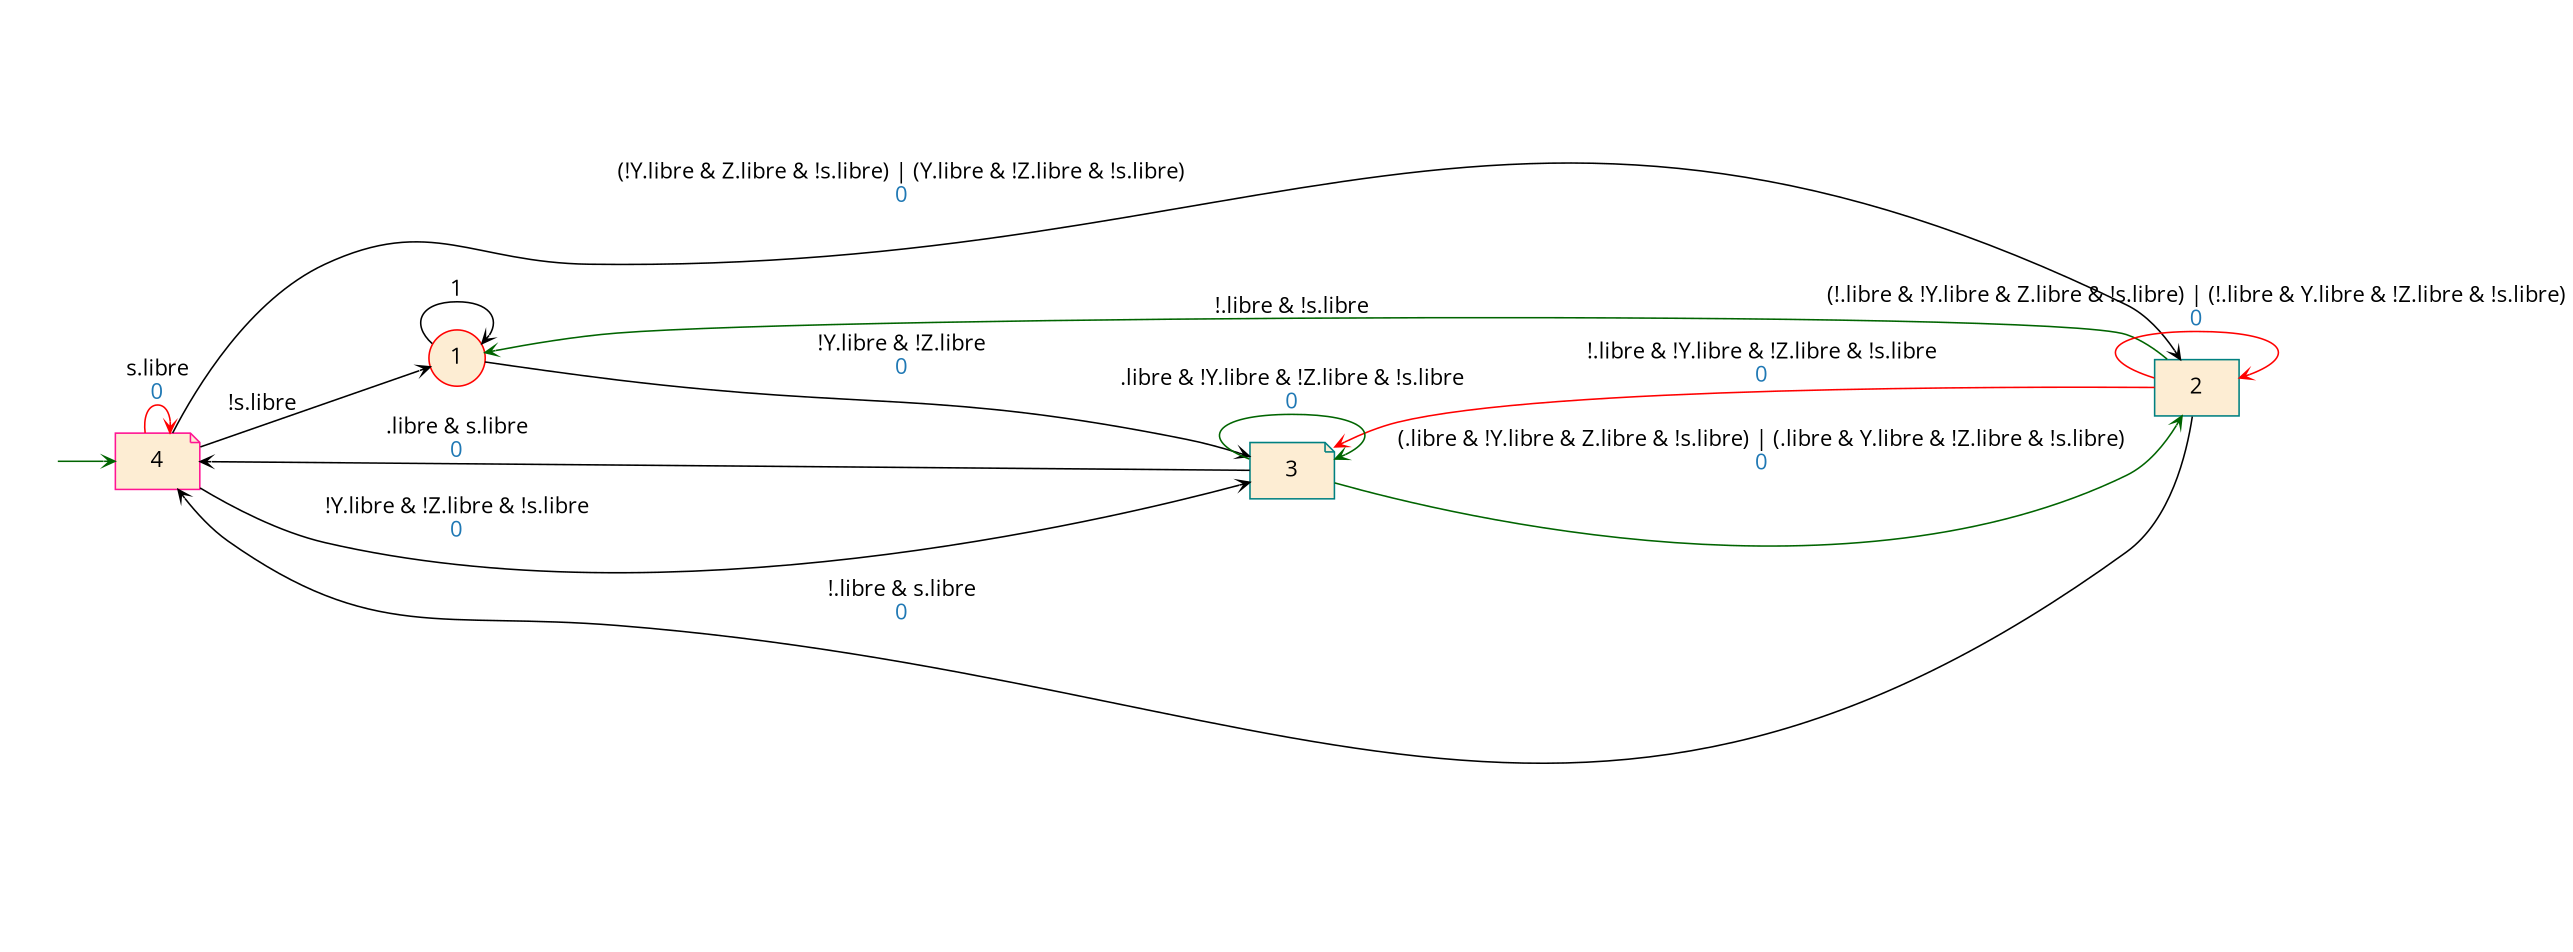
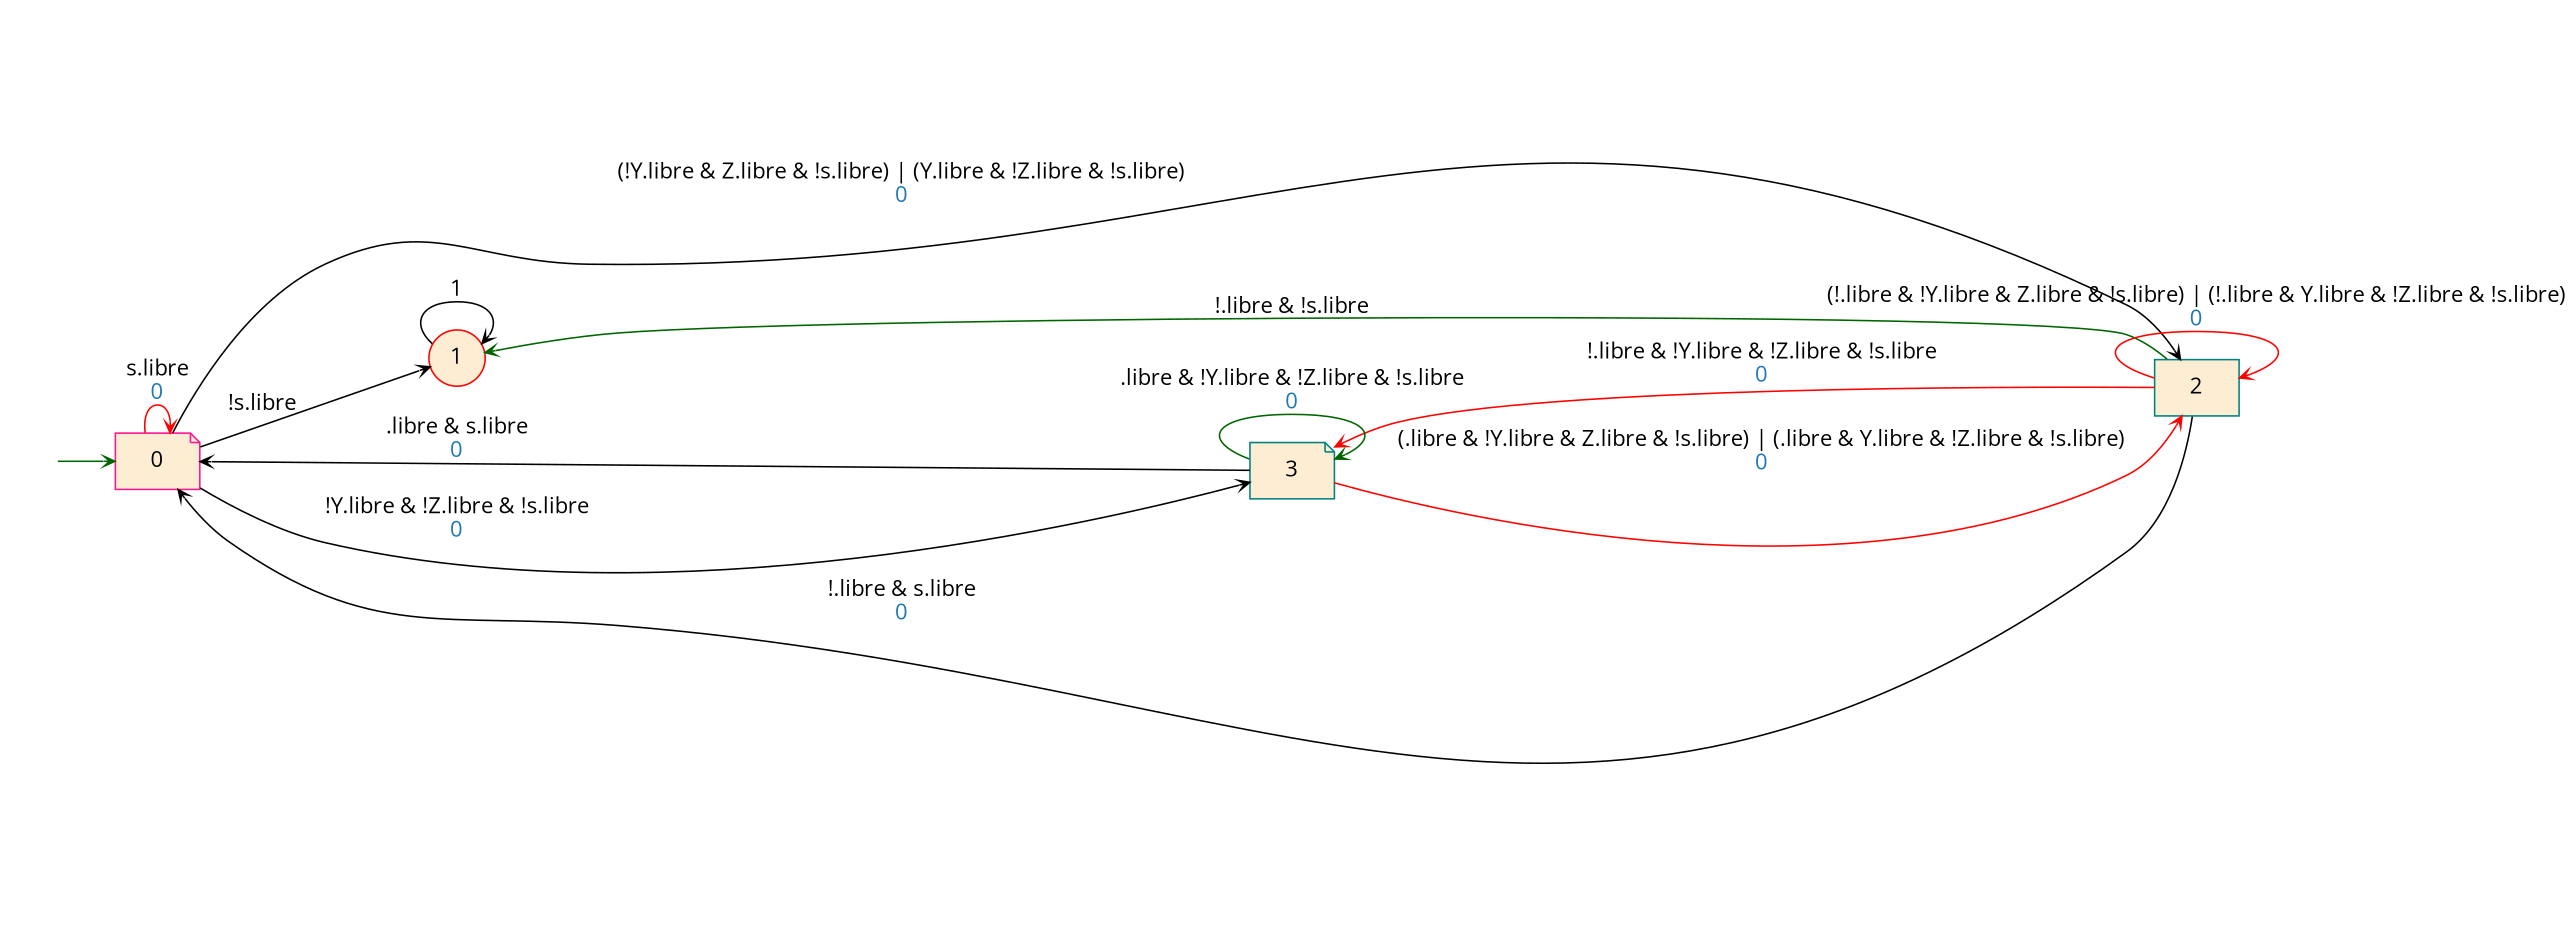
edge "1" -> "3": removed, label "!Y.libre & !Z.libre 0"
node "4": label "4" -> "0"
edge "3" -> "2": color darkgreen -> red
